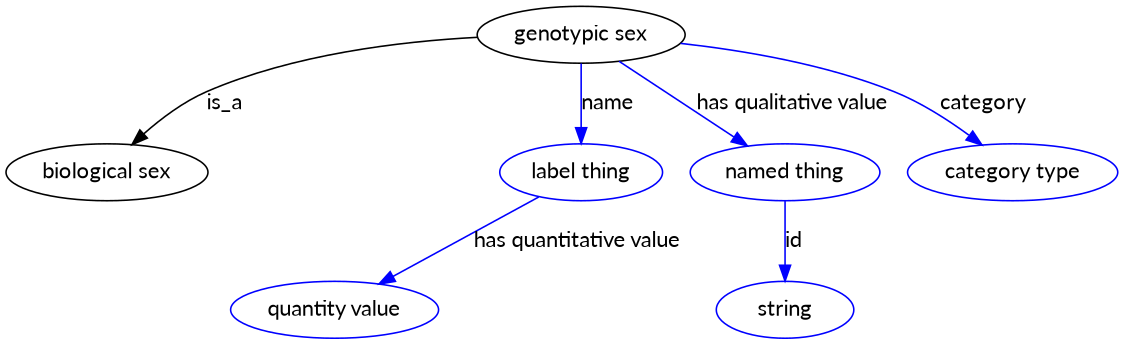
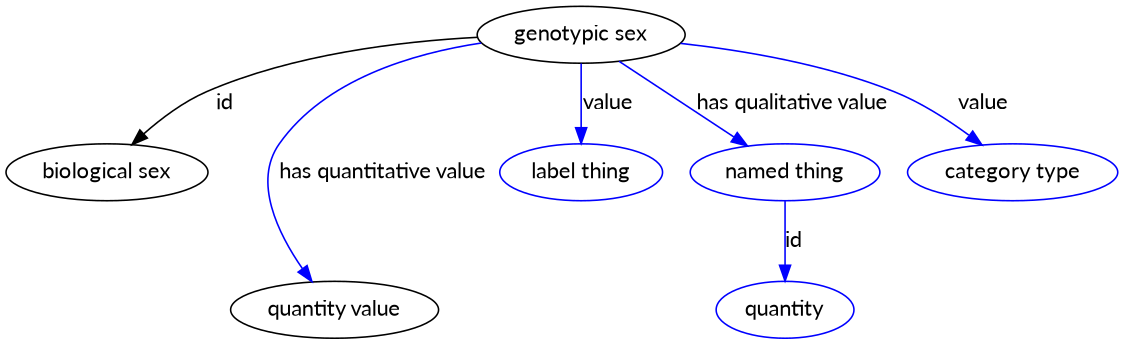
edge "genotypic sex" -> "biological sex": label "is_a" -> "id"
edge "genotypic sex" -> "label thing": label "name" -> "value"
edge "genotypic sex" -> "category type": label "category" -> "value"
edge "label thing" -> "quantity value": now "genotypic sex" -> "quantity value"
node "quantity value": color blue -> black
node "string": label "string" -> "quantity"
